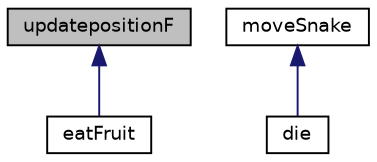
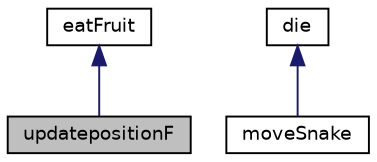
edge "eatFruit" -> "updatepositionF": reversed
edge "die" -> "moveSnake": reversed
